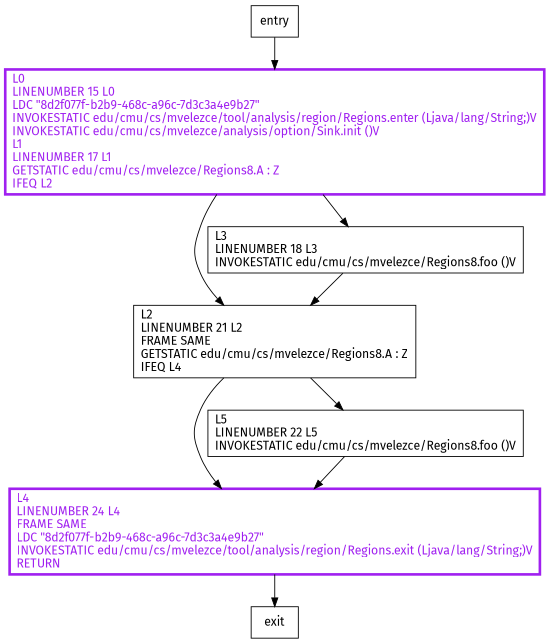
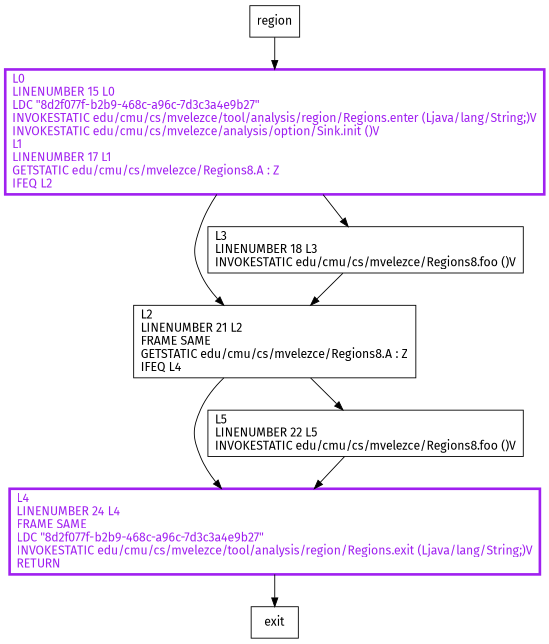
node "entry": label "entry" -> "region"
